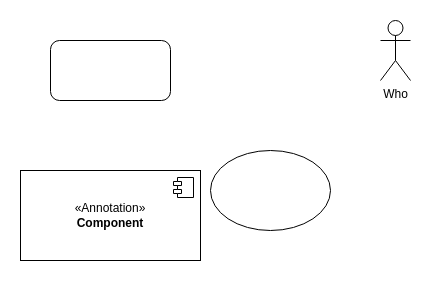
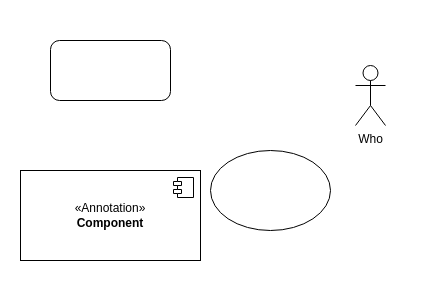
node "Who": moved (396, 51) -> (371, 96)
